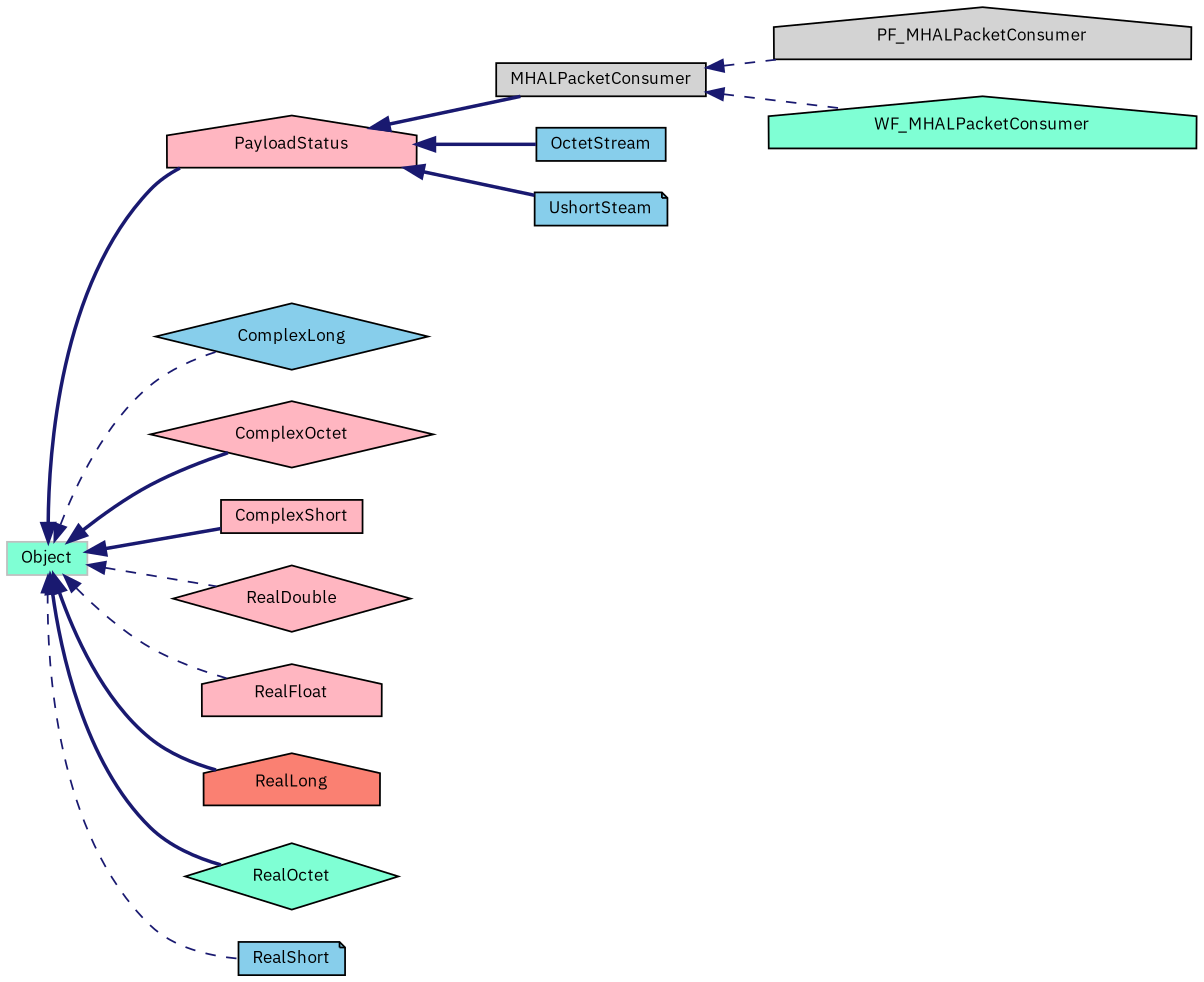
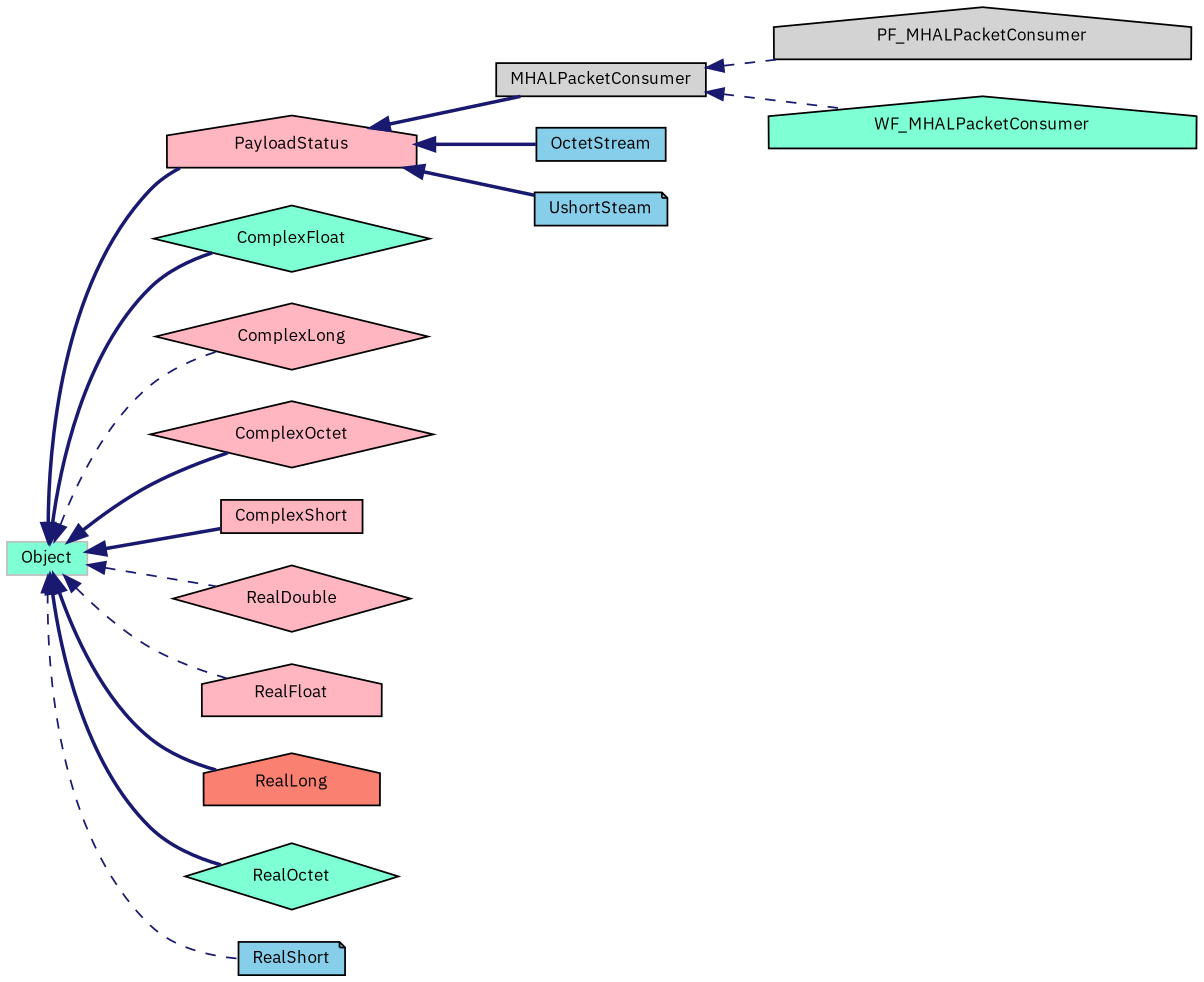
node "ComplexFloat": added
node "ComplexLong": fillcolor skyblue -> lightpink
